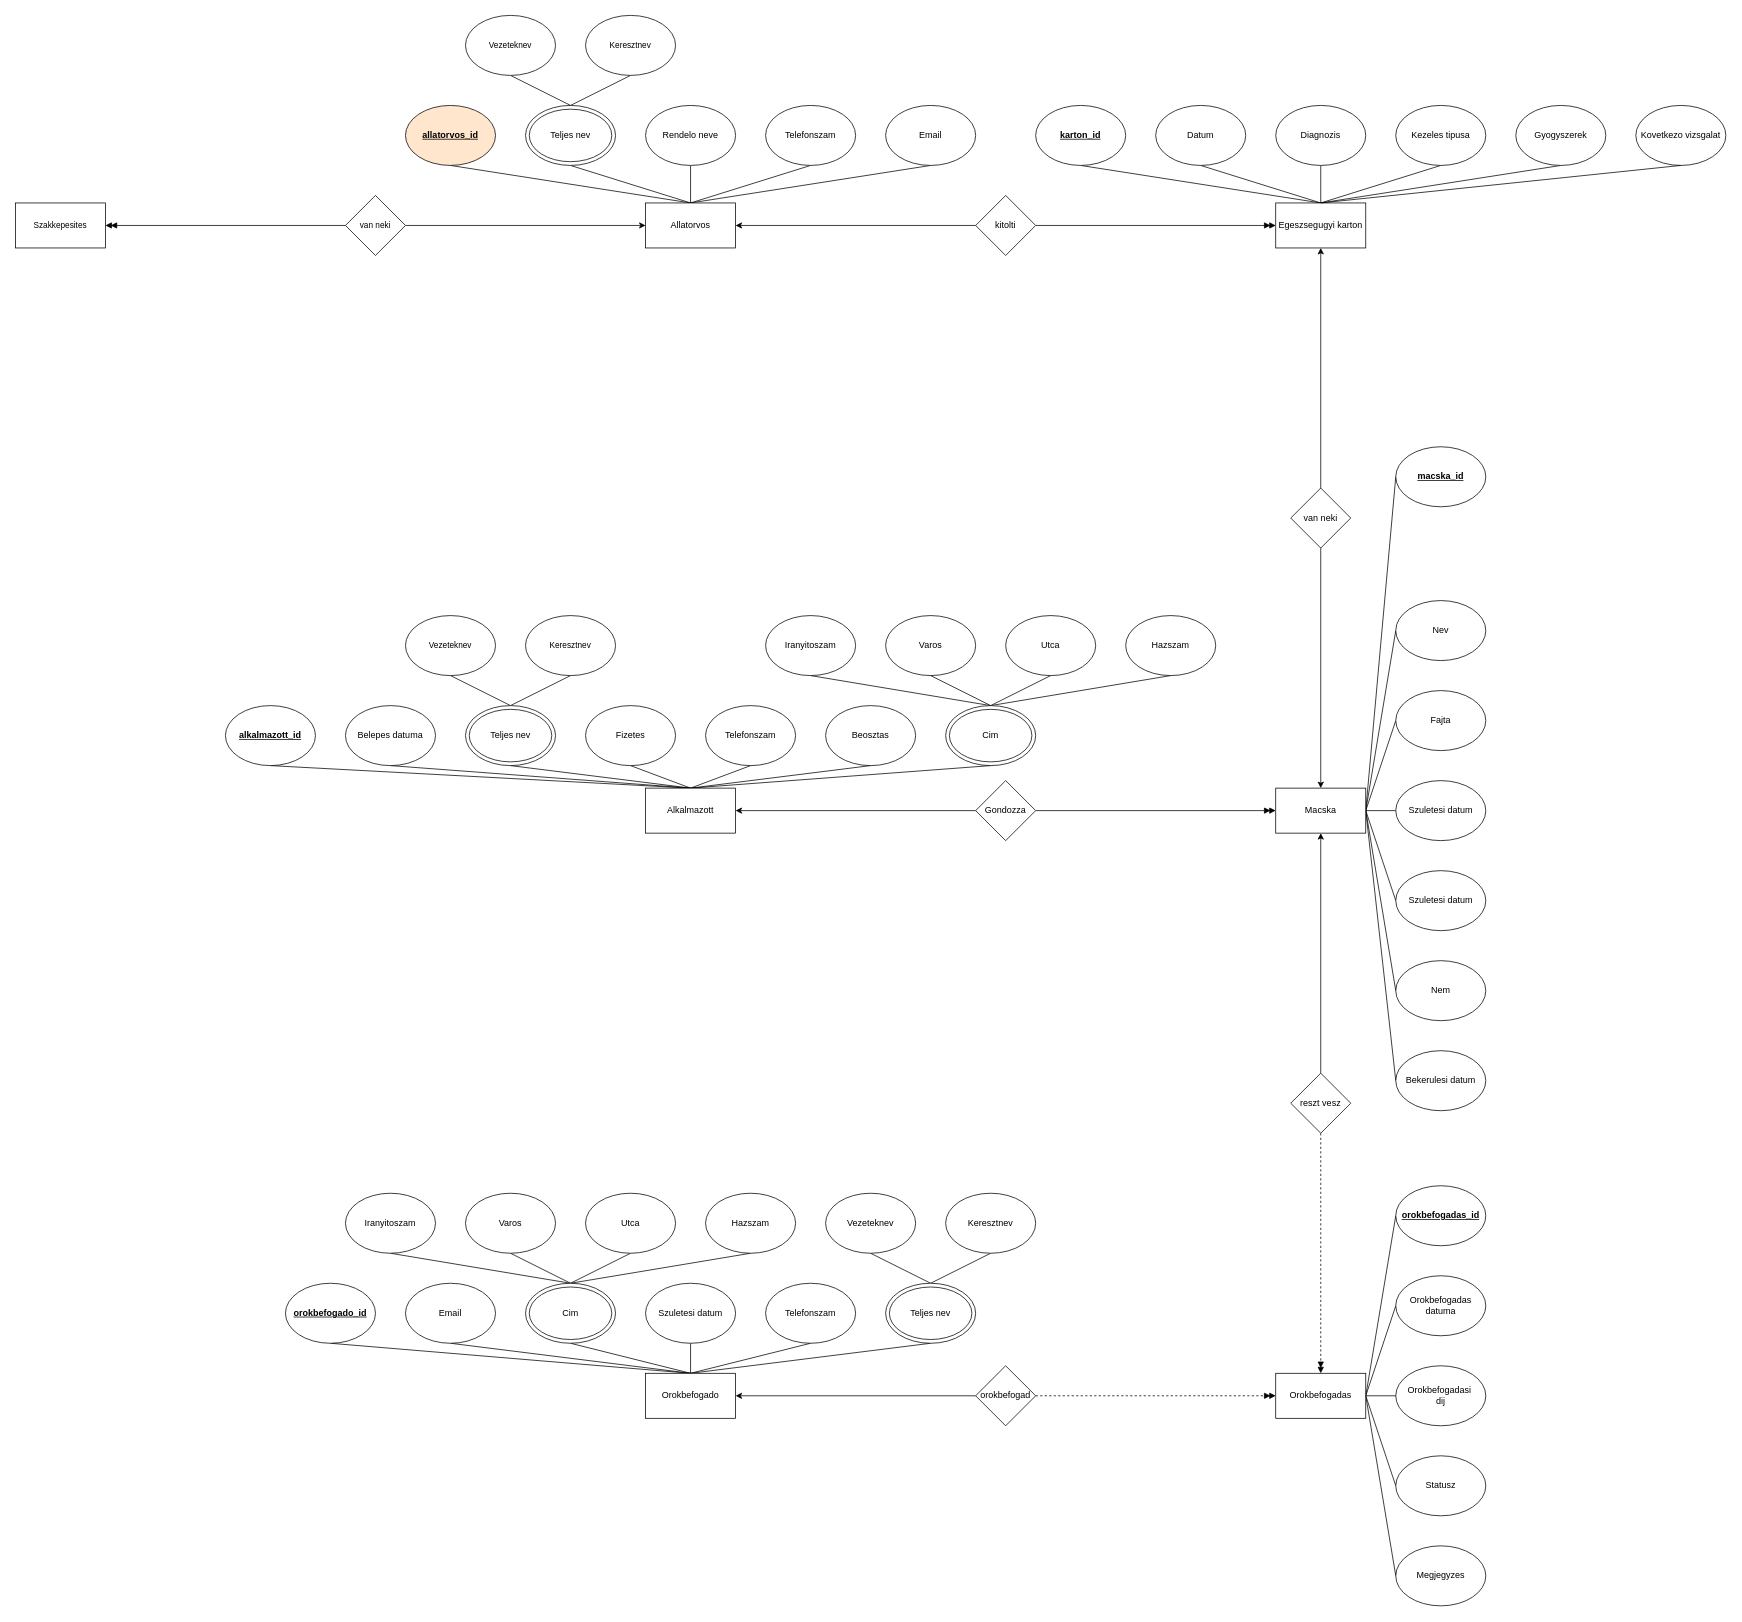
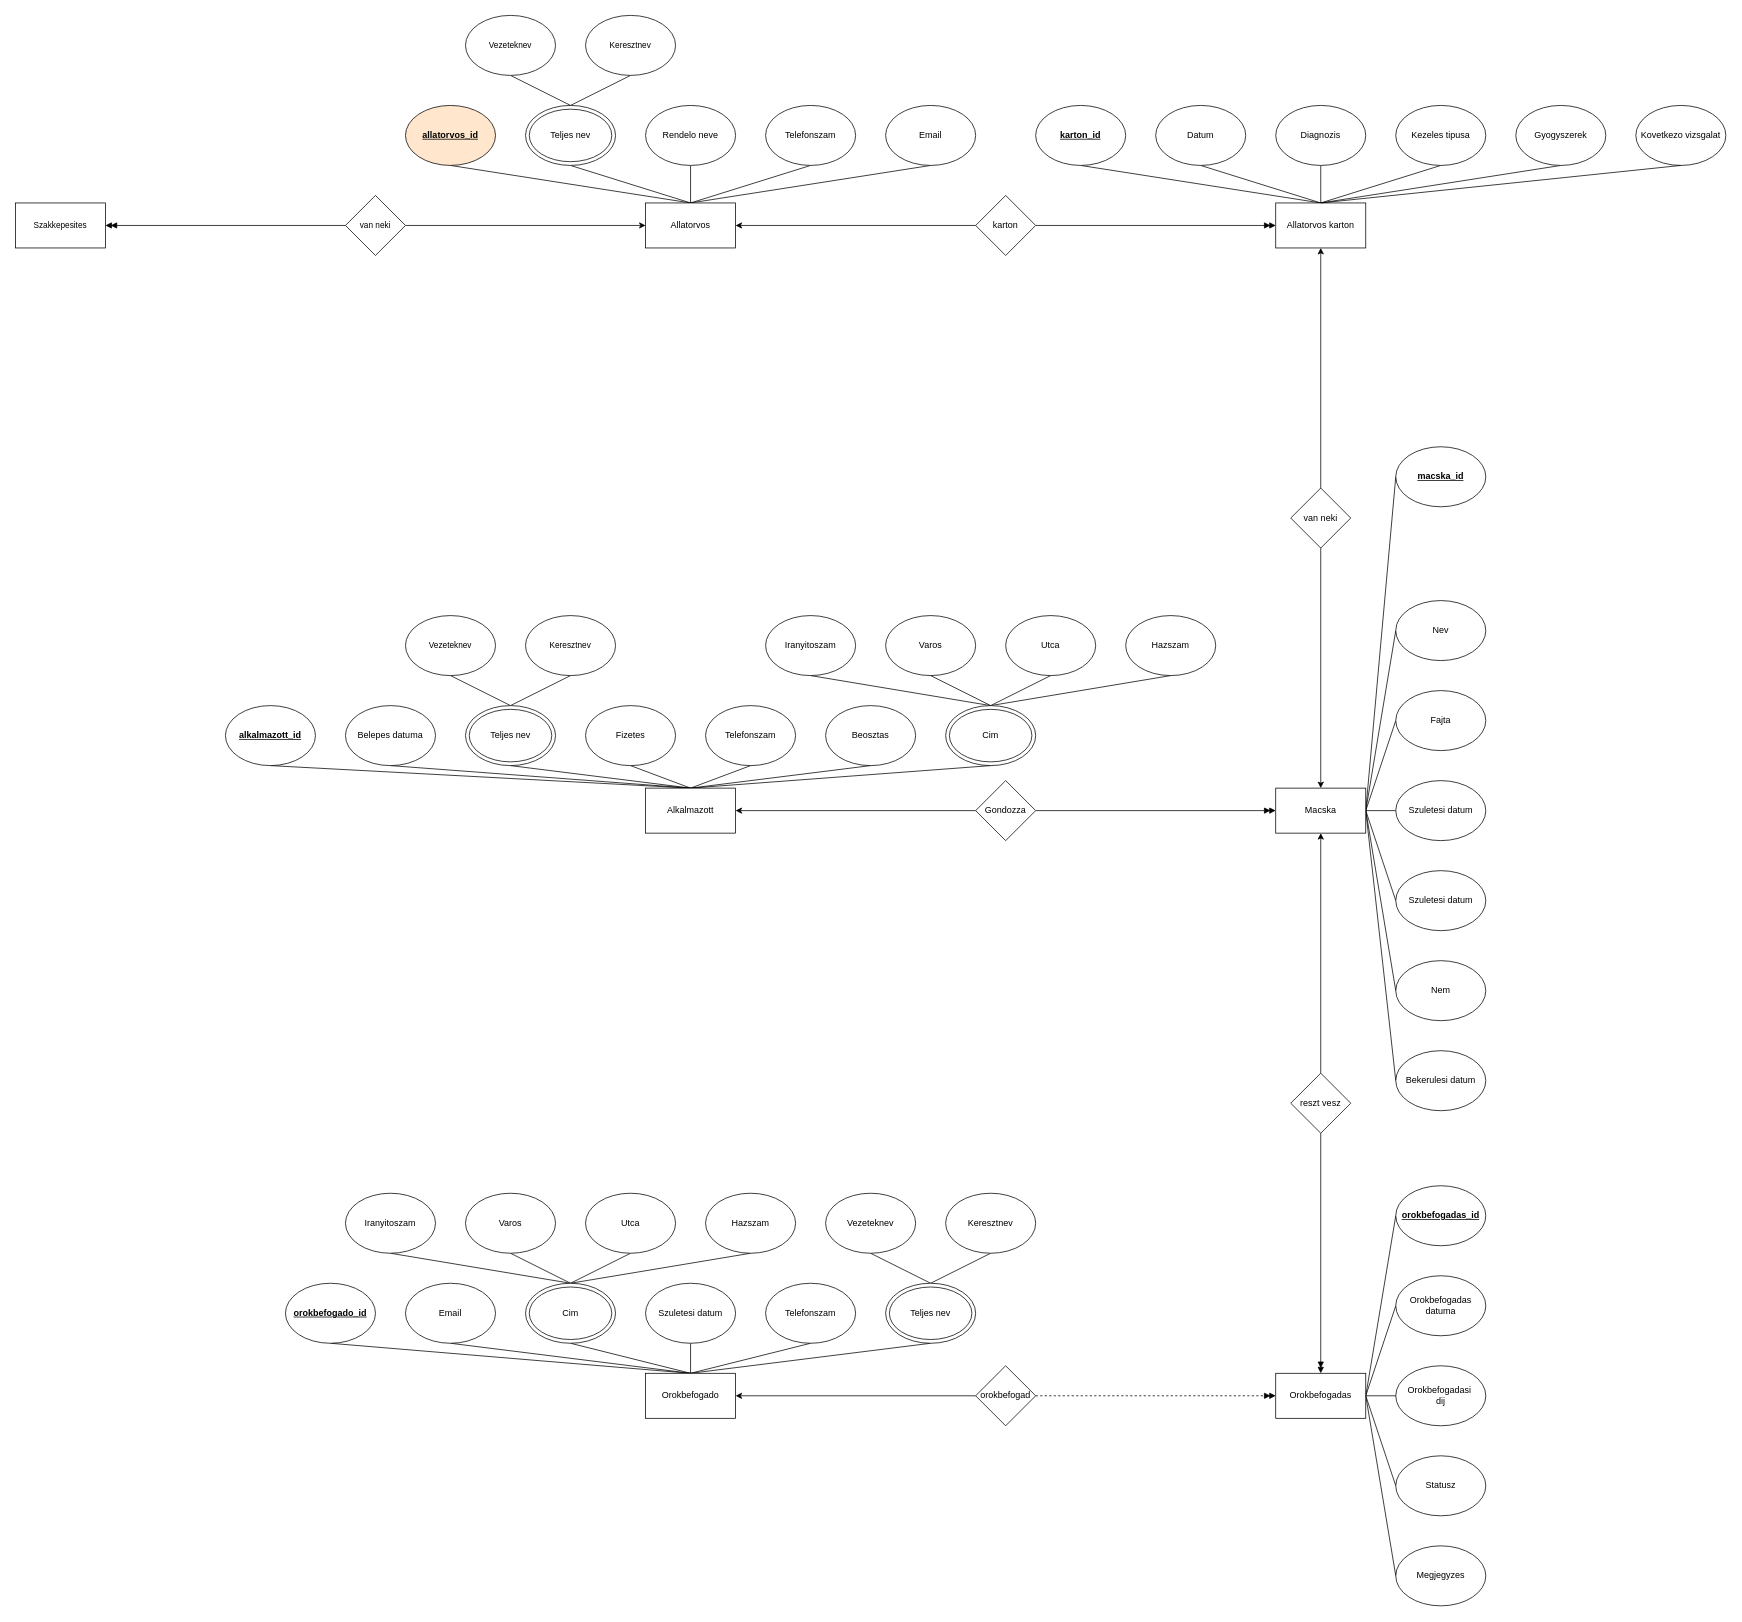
node "kitolti": label "kitolti" -> "karton"
node "Egeszsegugyi karton": label "Egeszsegugyi karton" -> "Allatorvos karton"
edge "reszt vesz" -> "Orokbefogadas": style dashed -> solid
